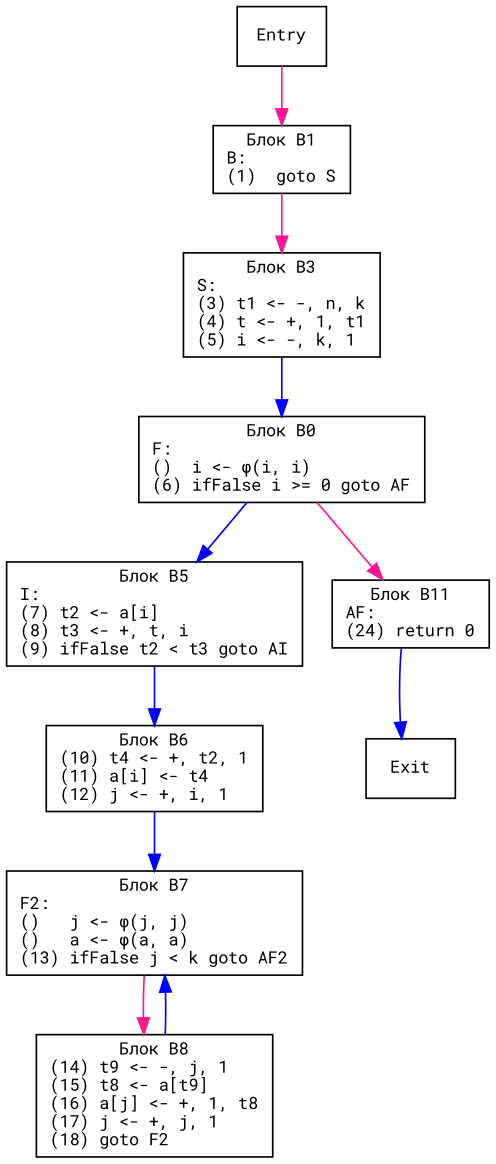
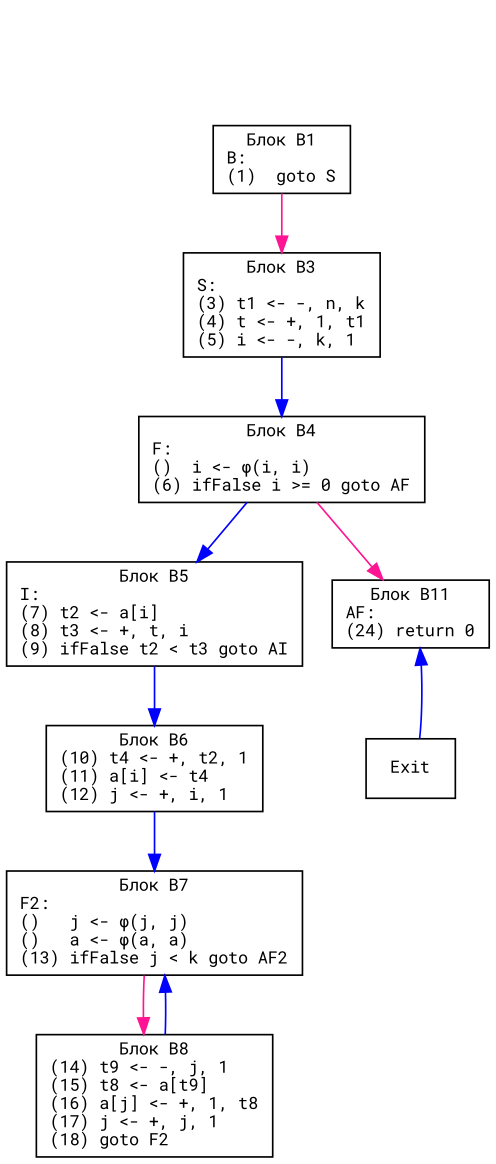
node "Entry": removed
node "Блок B0 F: ()  i <- φ(i, i) (6) ifFalse i >= 0 goto AF": label "Блок B0 F: ()  i <- φ(i, i) (6) ifFalse i >= 0 goto AF" -> "Блок B4 F: ()  i <- φ(i, i) (6) ifFalse i >= 0 goto AF"
edge "Блок B11 AF: (24) return 0" -> "Exit": reversed
